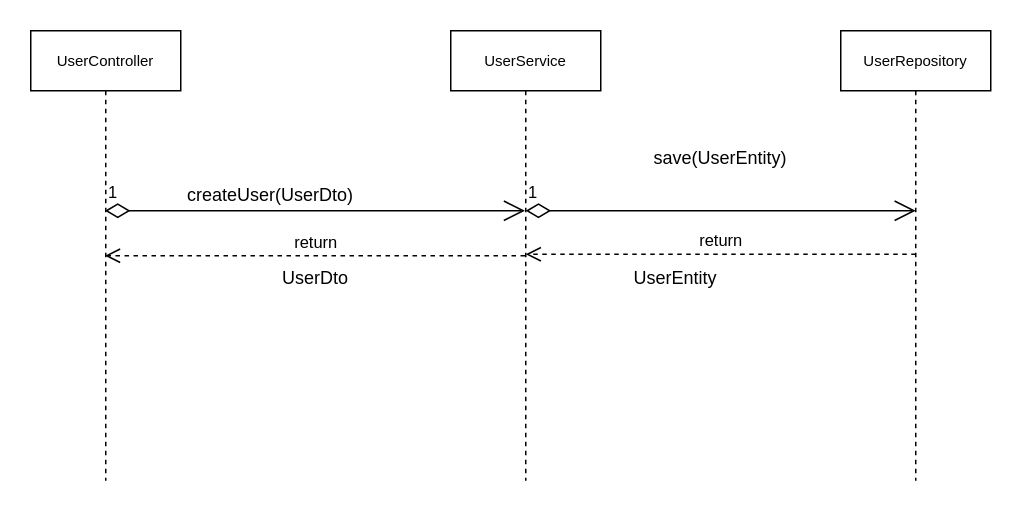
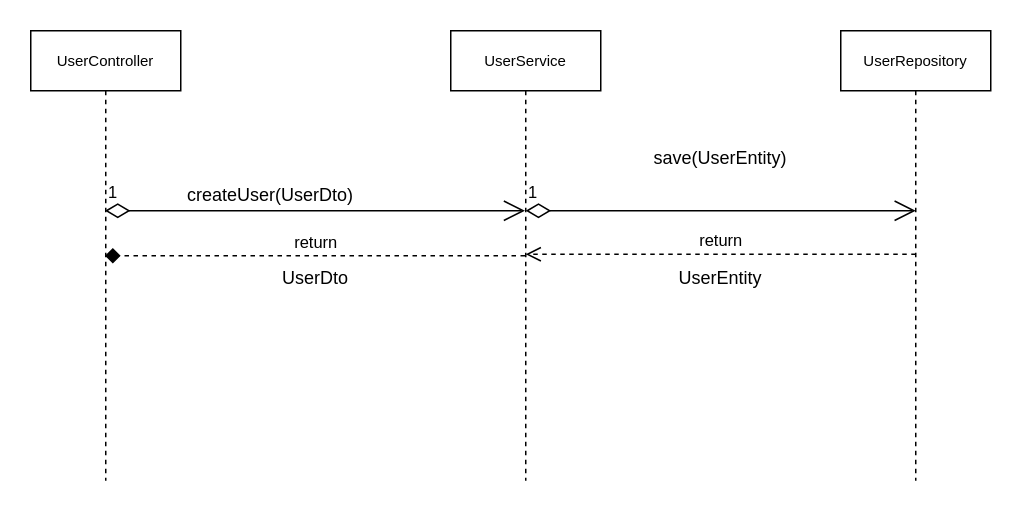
edge "UserService" -> "UserController": arrowhead open -> diamond
node "UserEntity": moved (676, 278) -> (721, 278)
